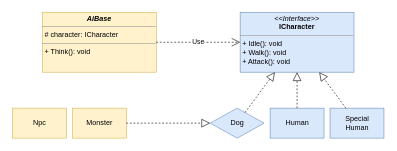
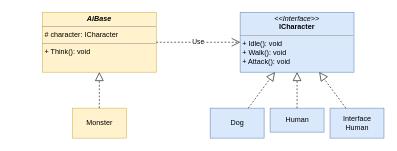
node "Npc": removed
edge "Monster" -> "Dog": now "Monster" -> "AiBase # character: ICharacter + Think(): void"
node "Dog": shape diamond -> rectangle
node "Human": size 54x30 -> 54x24
node "Special Human": label "Special Human" -> "Interface Human"
